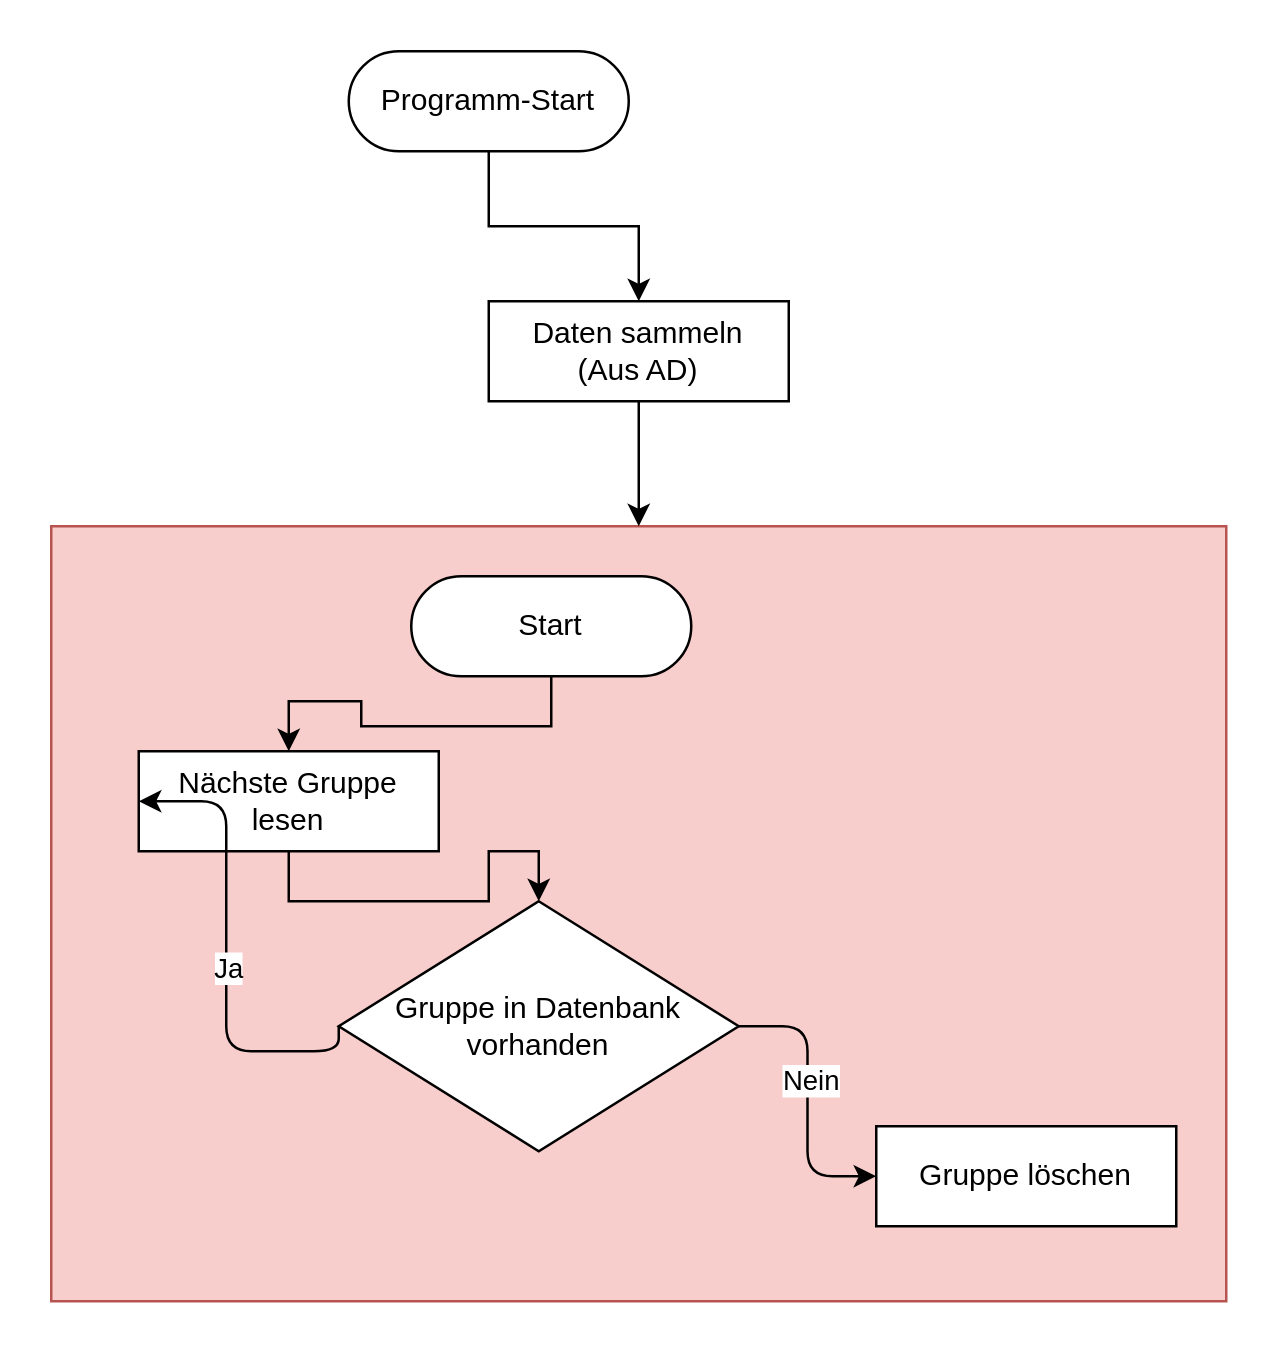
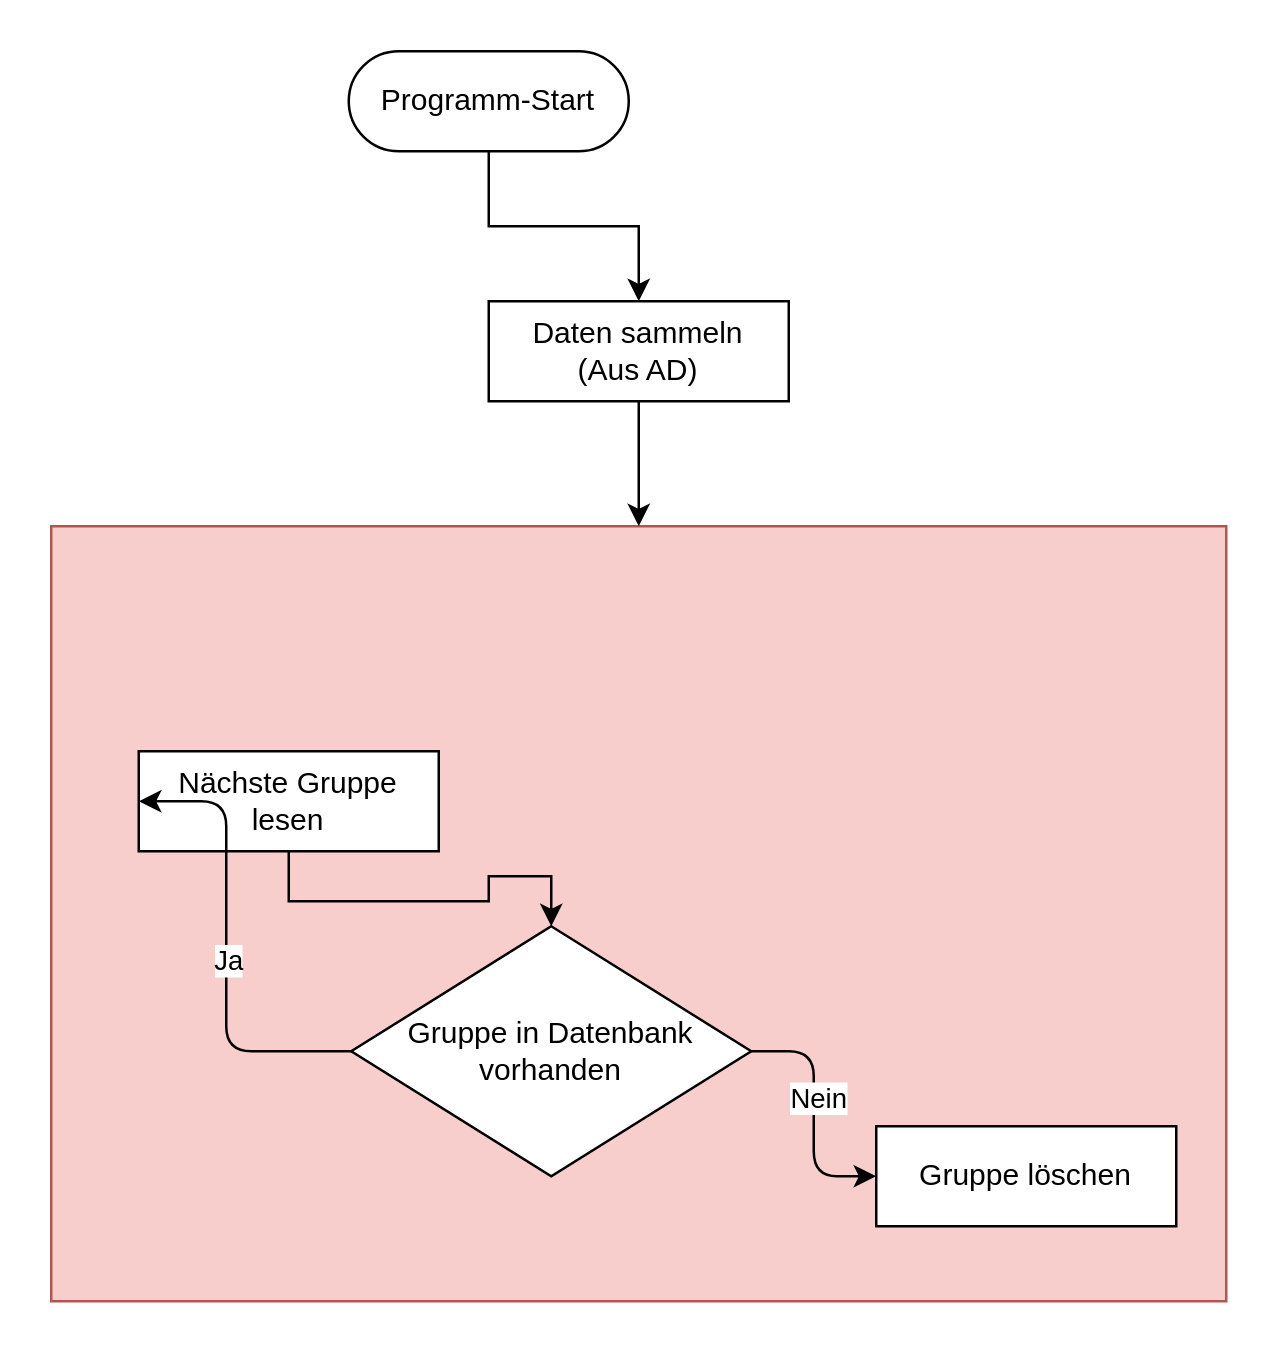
node "Start": removed
edge "Start" -> "Nächste Gruppe lesen": removed
node "Gruppe in Datenbank vorhanden": moved (539, 1026) -> (551, 1051)
